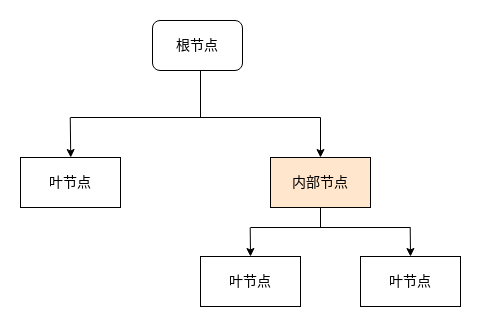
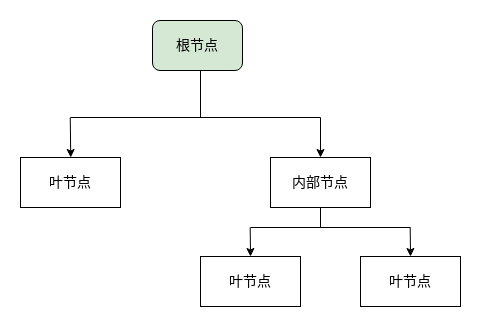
node "根节点": fillcolor #ffffff -> #d5e8d4
node "内部节点": fillcolor #ffe6cc -> #ffffff
